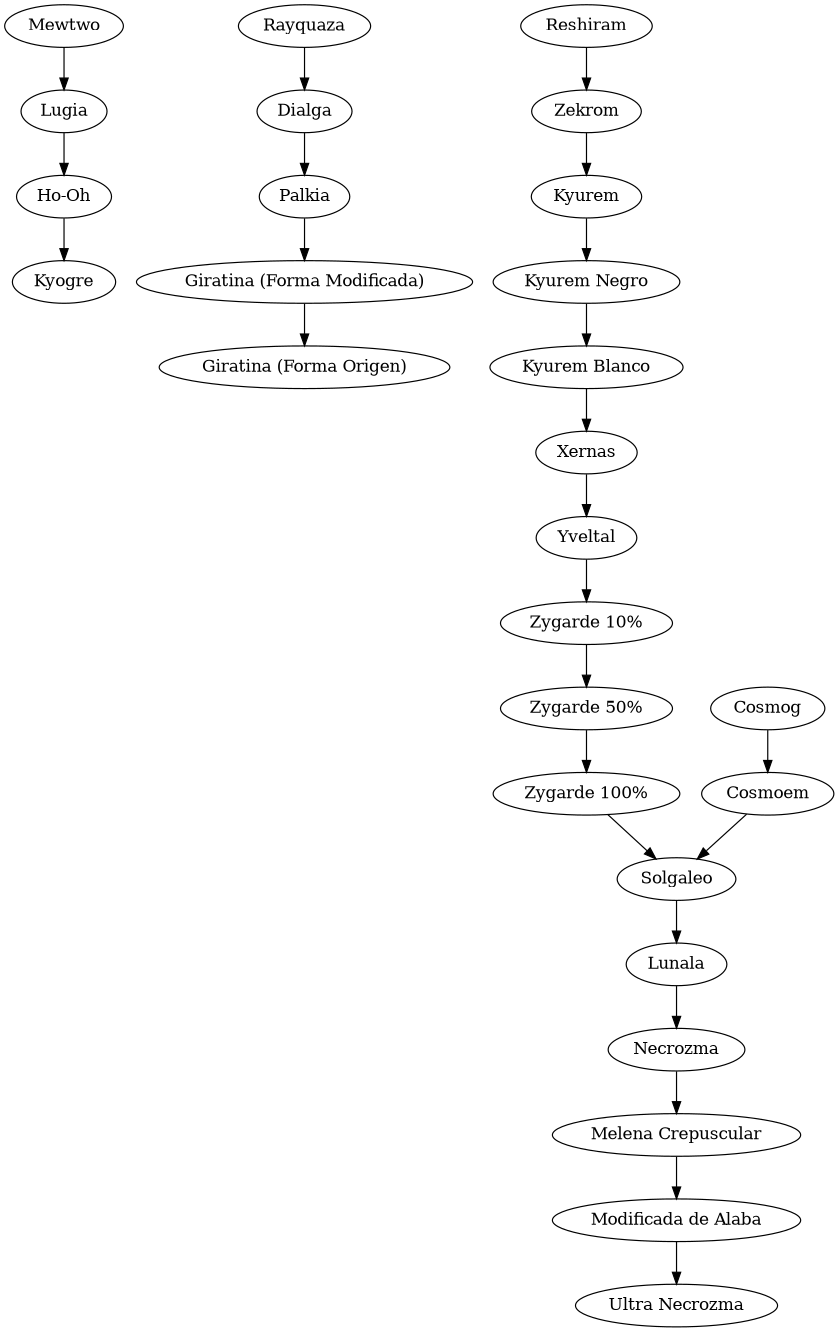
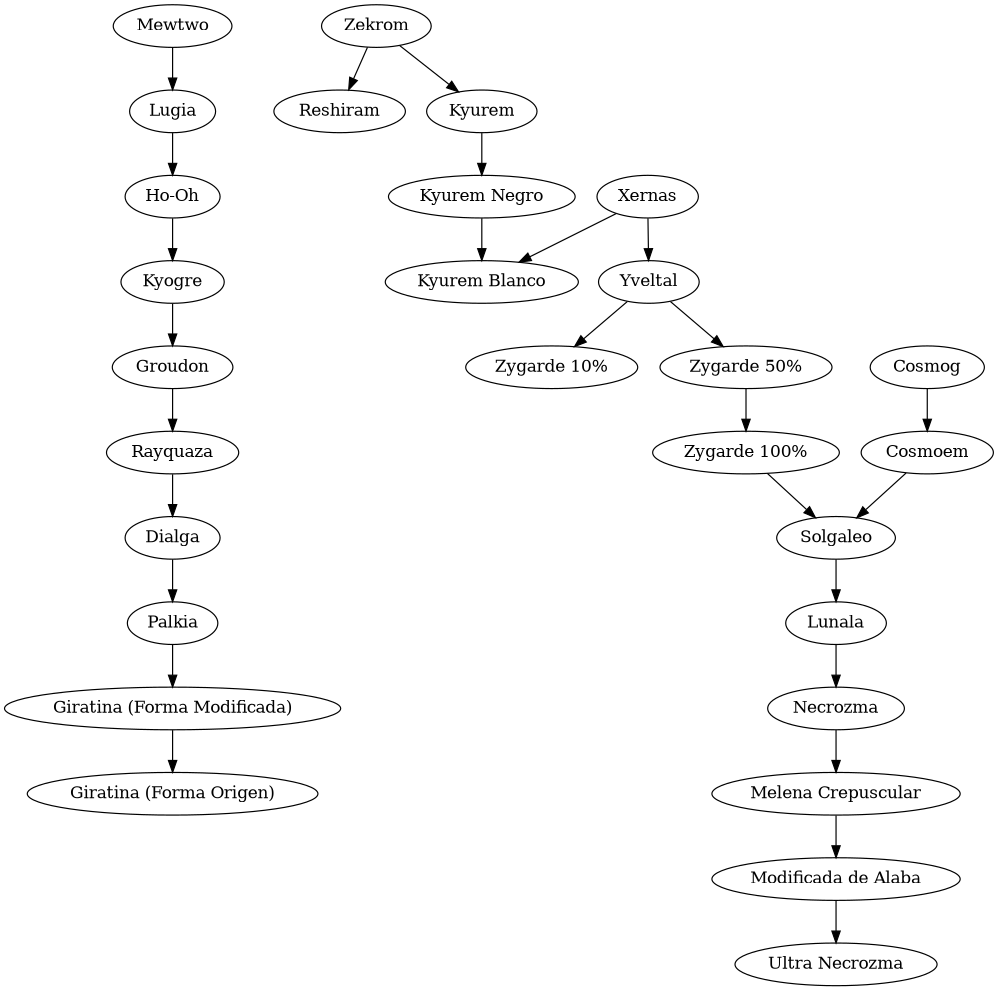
edge "Reshiram" -> "Zekrom": reversed
node "Groudon": added
edge "Kyurem Blanco" -> "Xernas": reversed
edge "Zygarde 10%" -> "Zygarde 50%": now "Yveltal" -> "Zygarde 50%"
